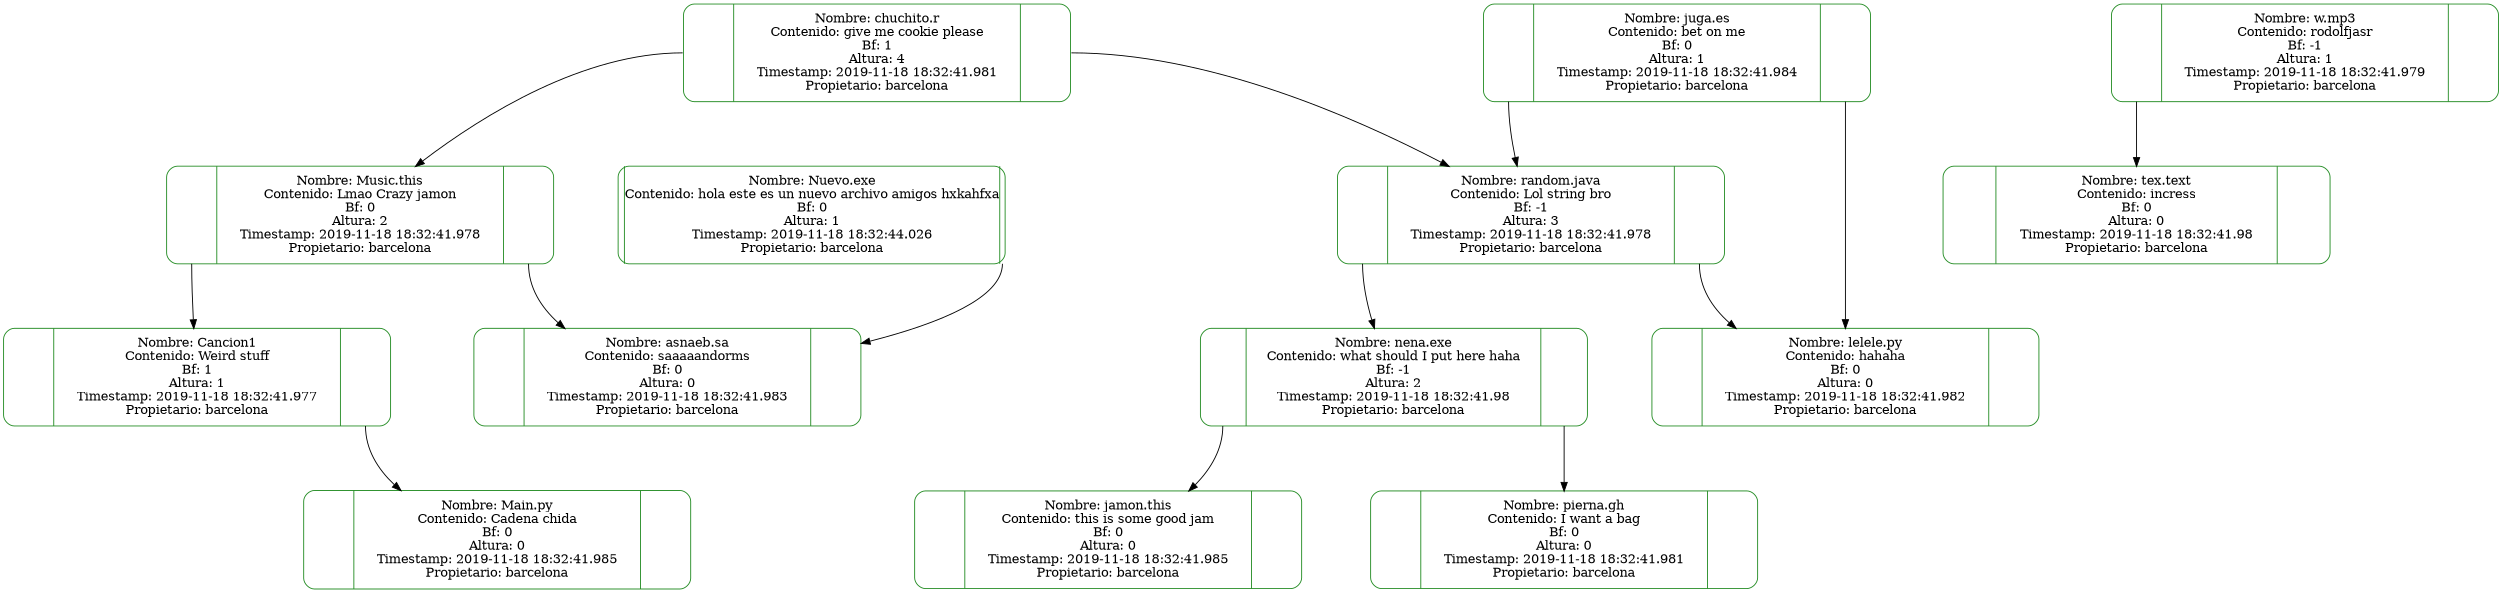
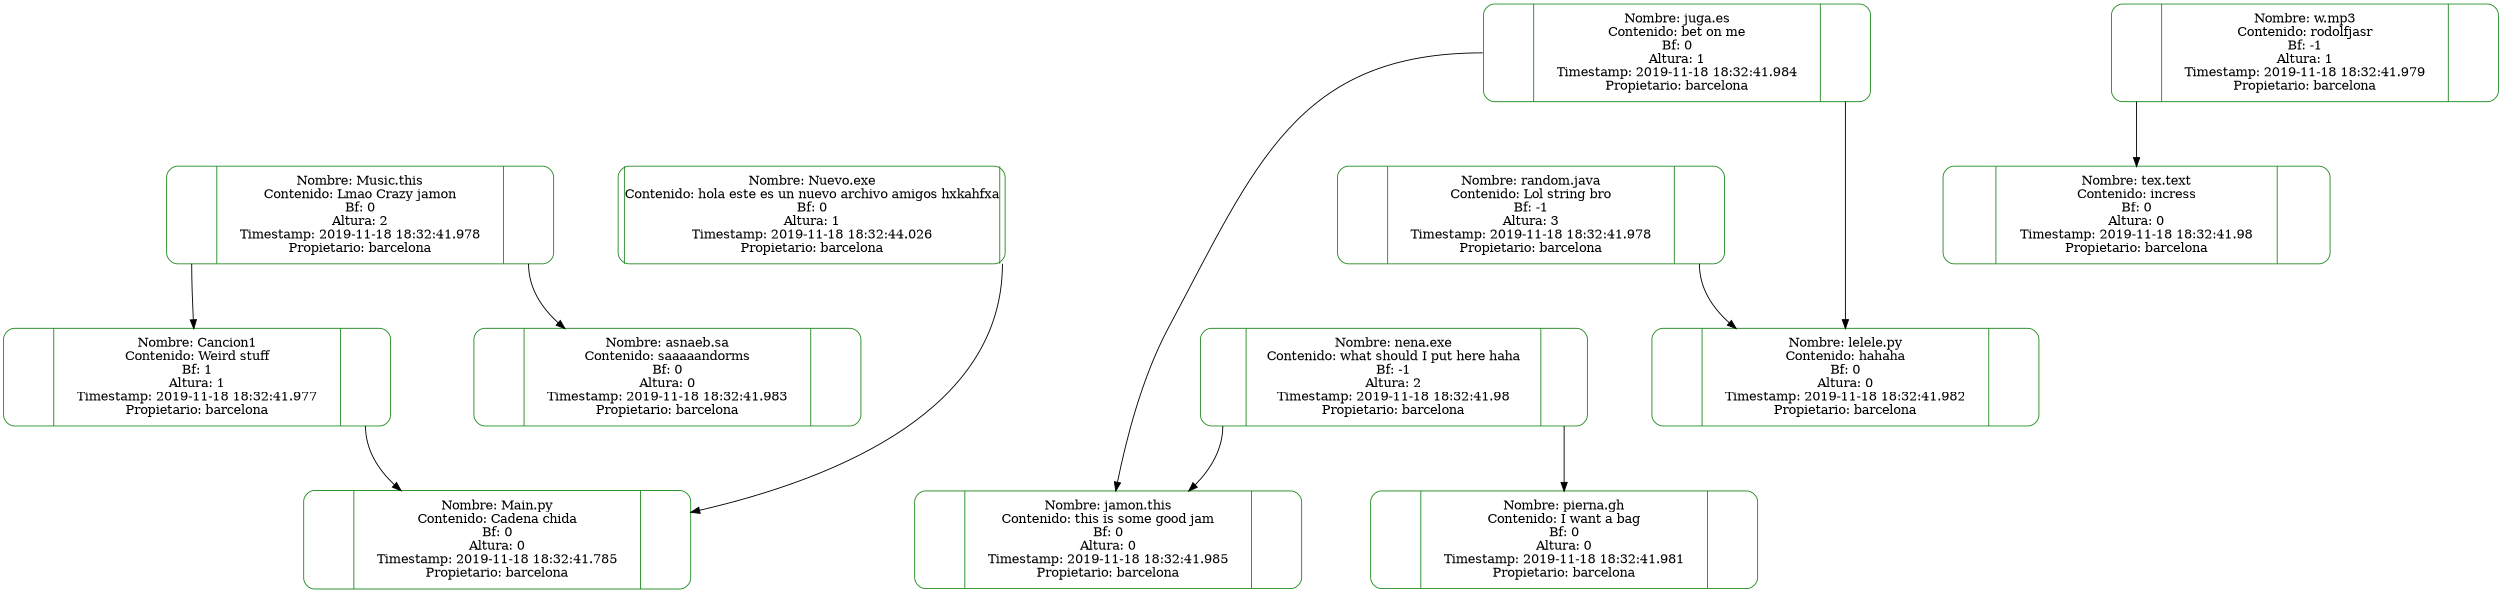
node "Nombre: chuchito.r": removed
edge "Nombre: juga.es" -> "Nombre: random.java": now "Nombre: juga.es" -> "Nombre: jamon.this"
edge "Nombre: random.java" -> "Nombre: nena.exe": removed
edge "Nombre: Nuevo.exe" -> "Nombre: asnaeb.sa": now "Nombre: Nuevo.exe" -> "Nombre: Main.py"
node "Nombre: Main.py": text "Timestamp: 2019-11-18 18:32:41.985" -> "Timestamp: 2019-11-18 18:32:41.785"
